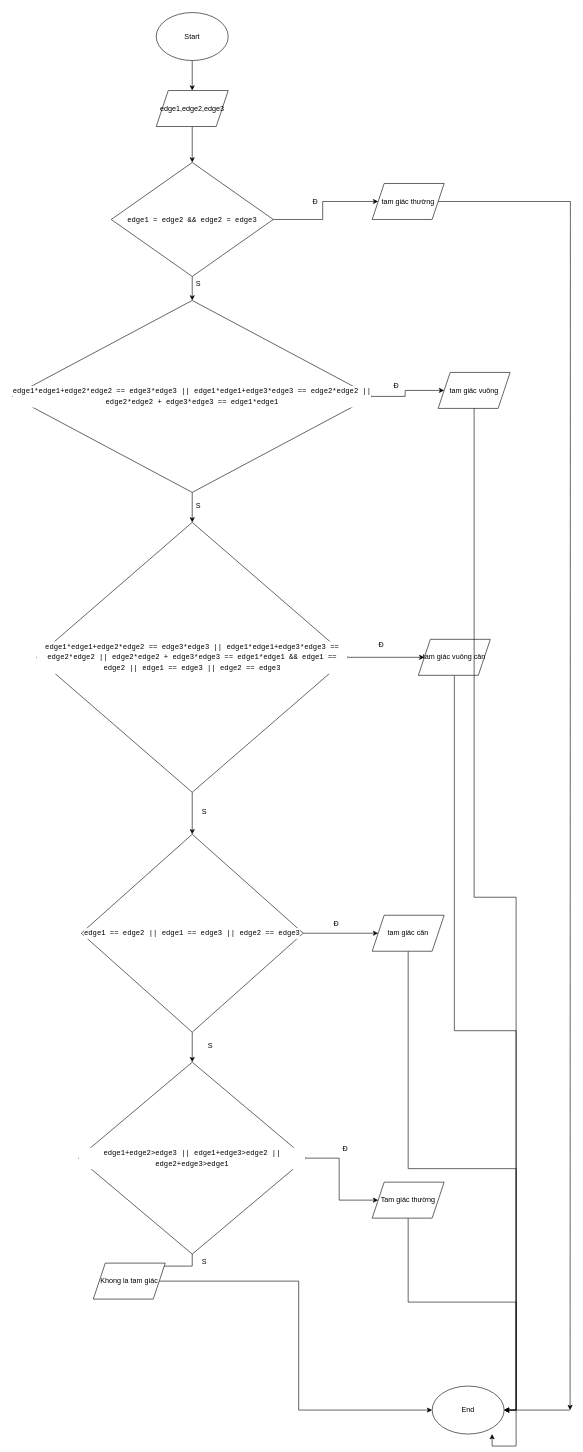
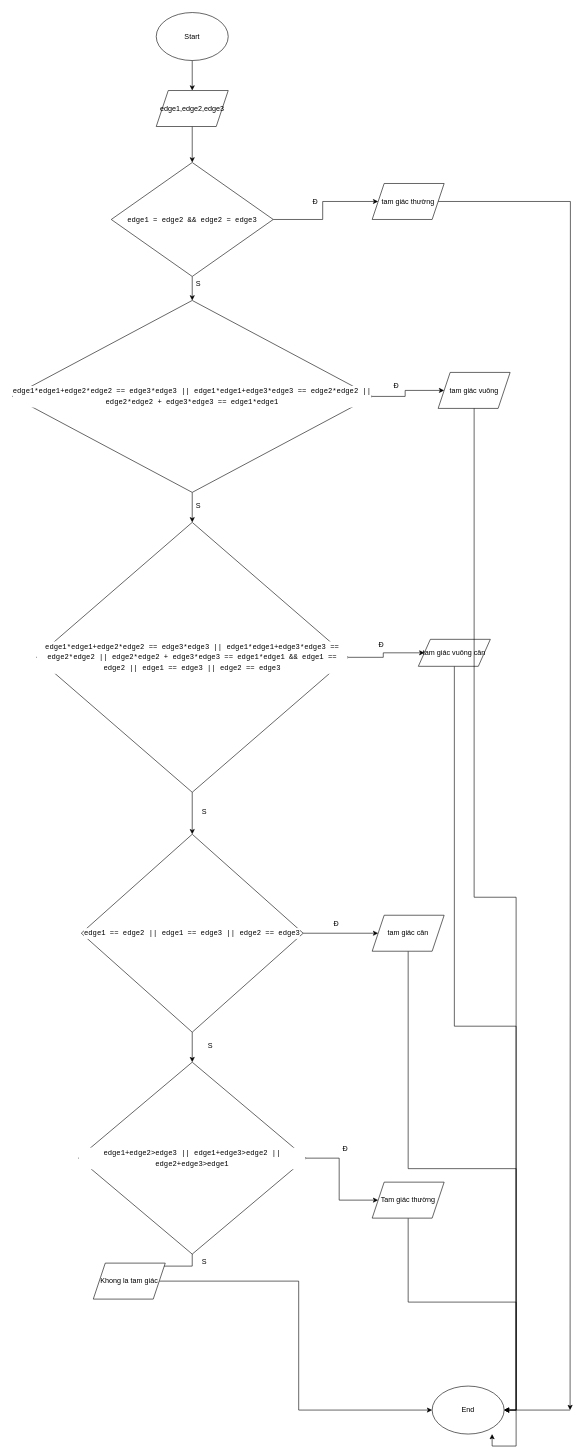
node "tam giác vuông cân": size 72x36 -> 72x27
